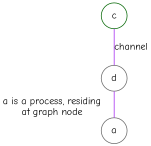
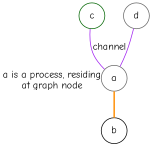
edge "c" -- "d": now "c" -- "a a is a process, residing at graph node"
node "b": added
